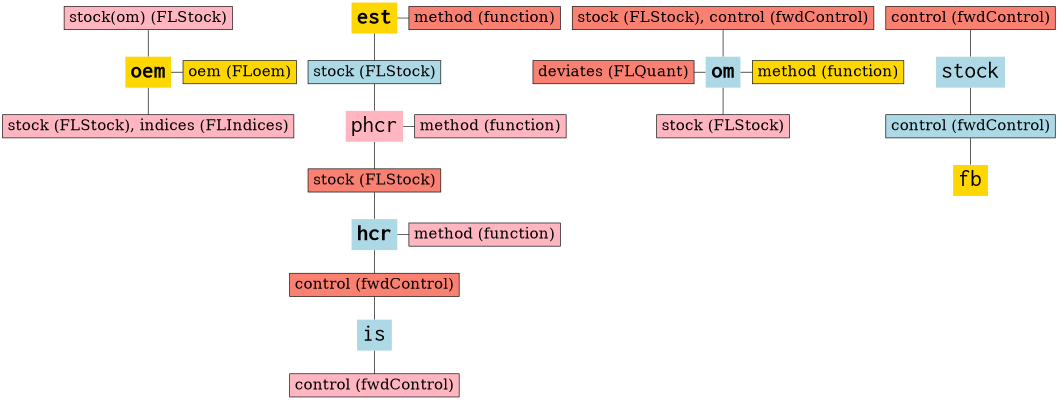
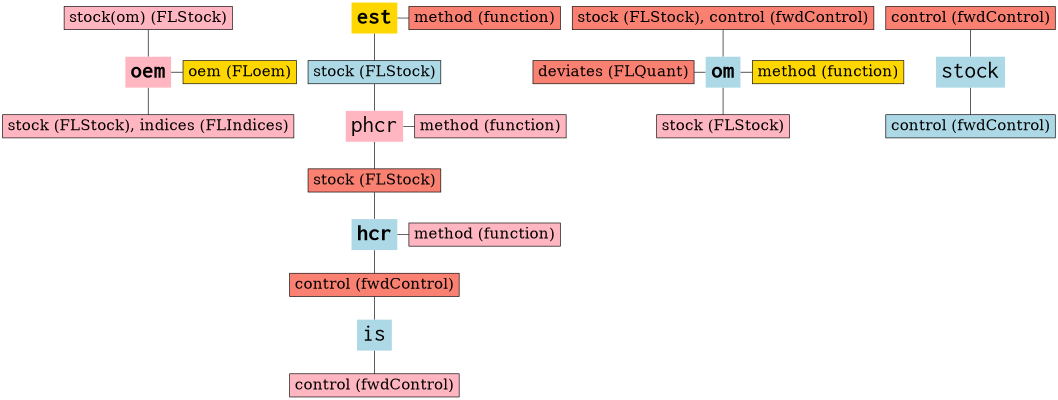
node "oem": fillcolor gold -> lightpink
node "fb": removed
